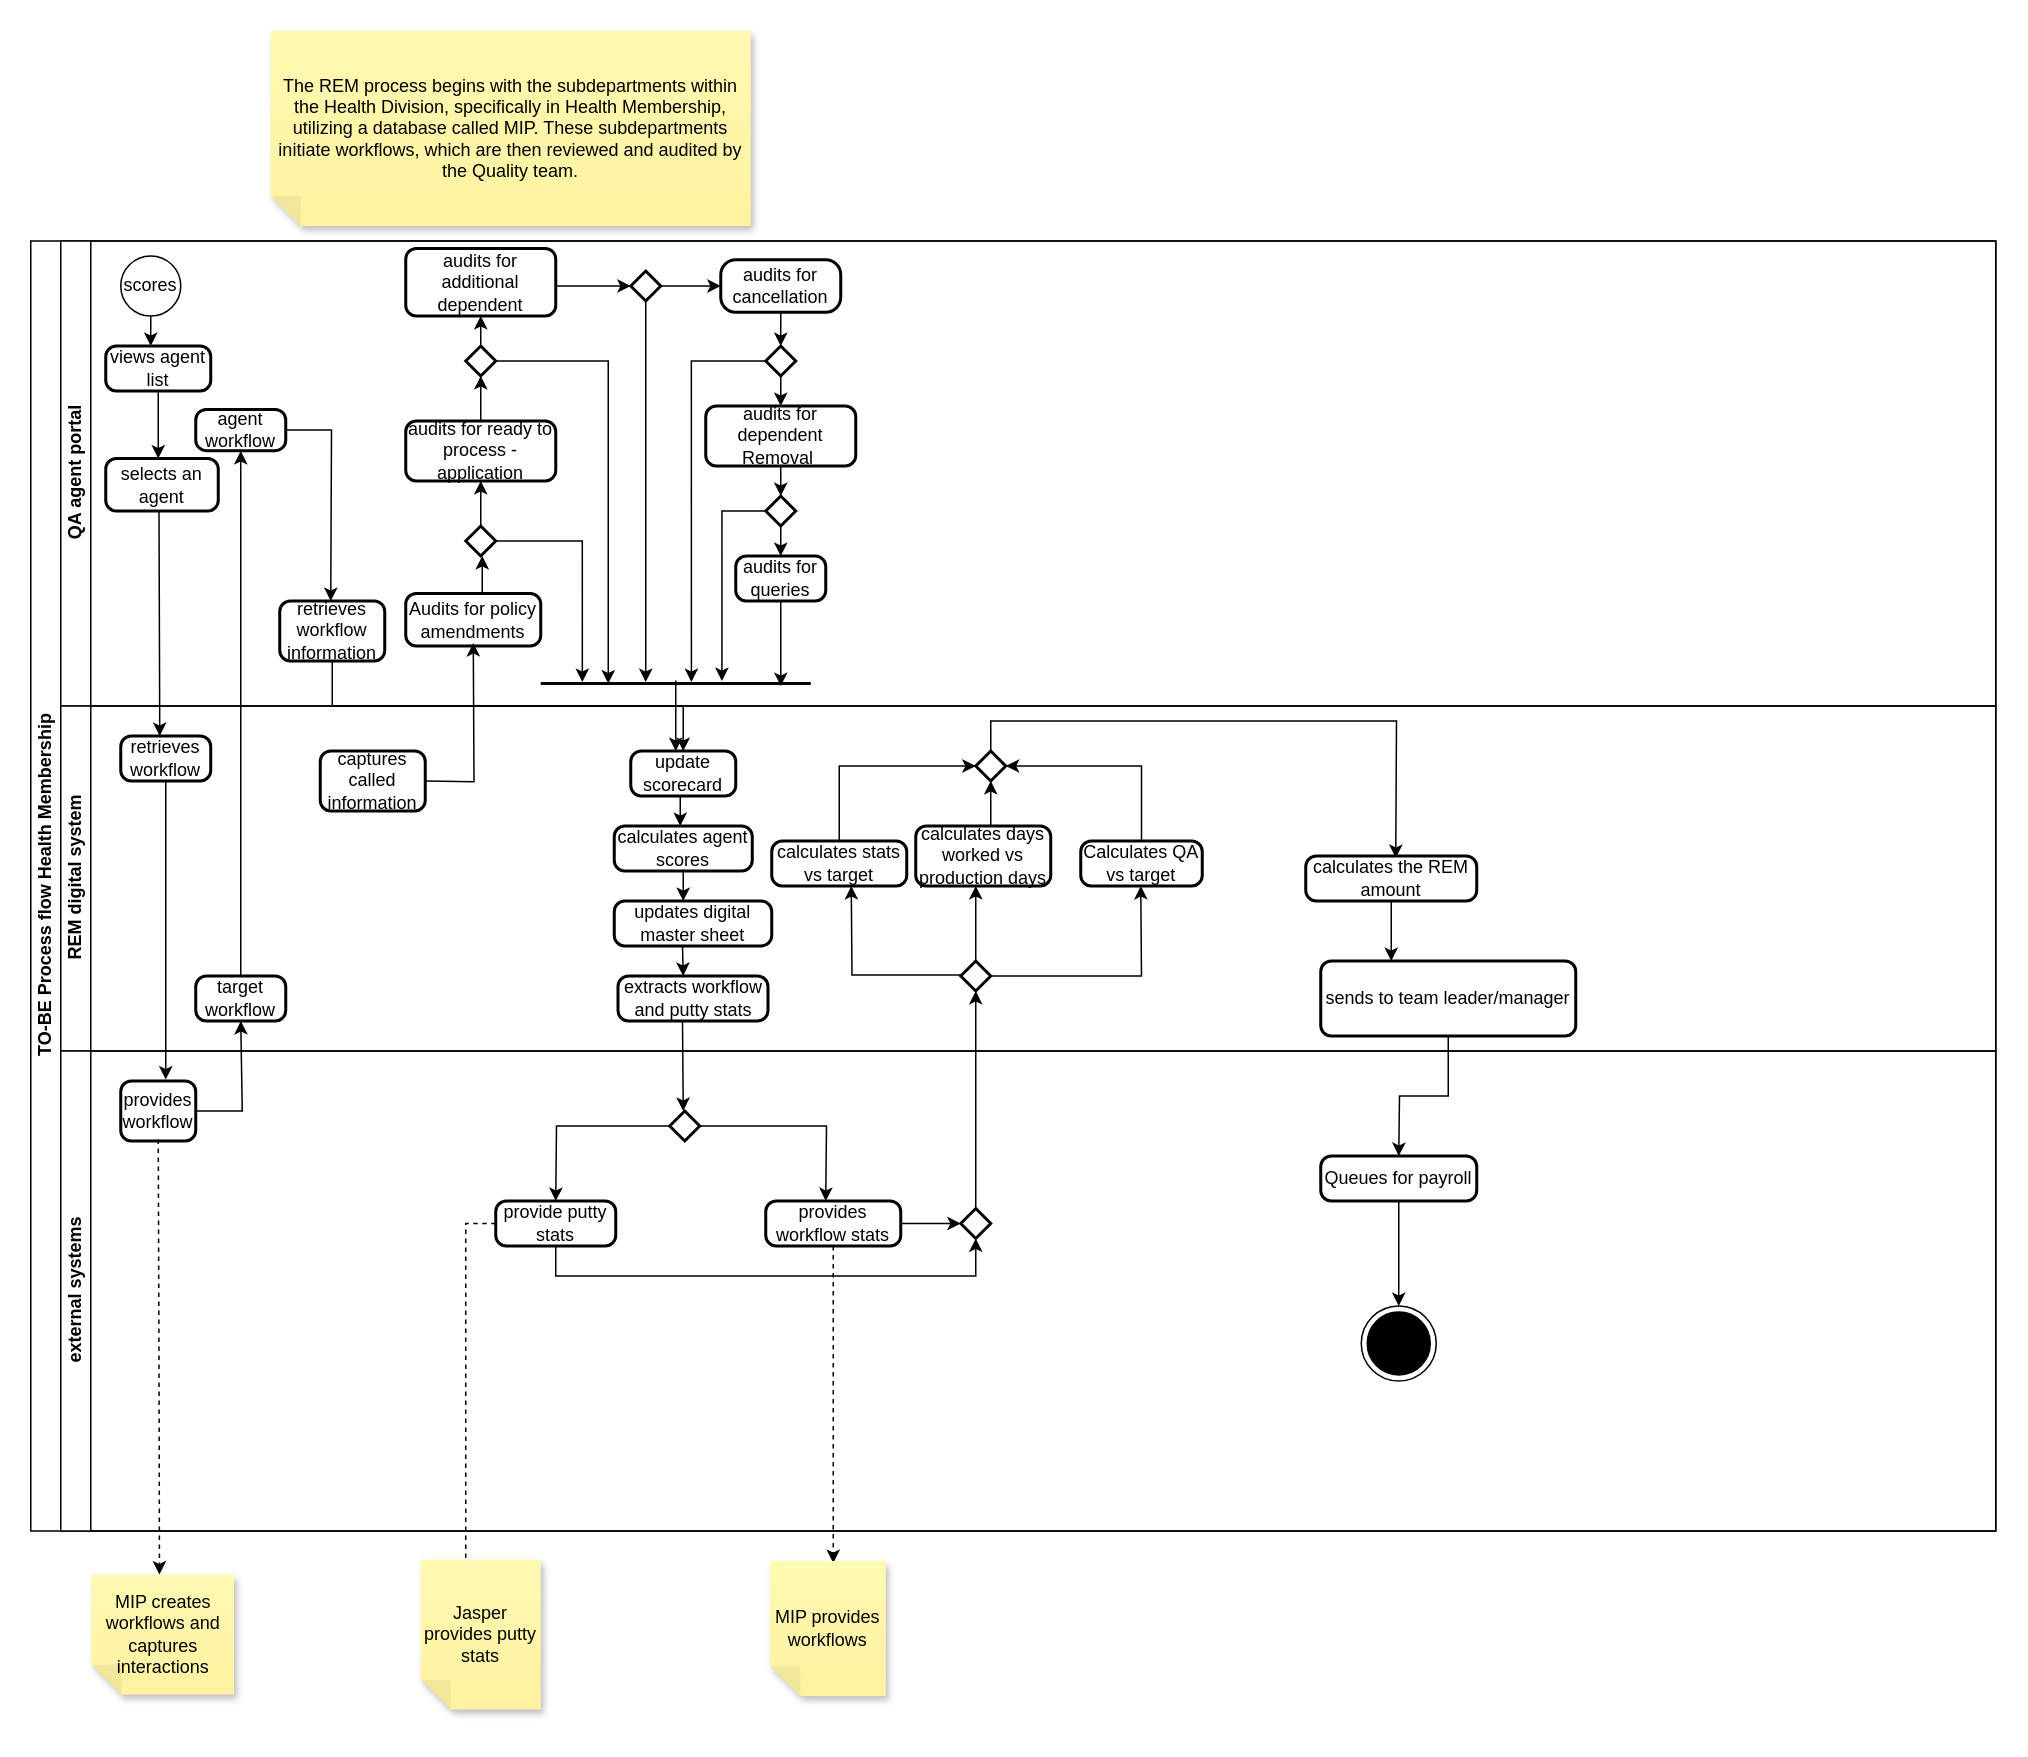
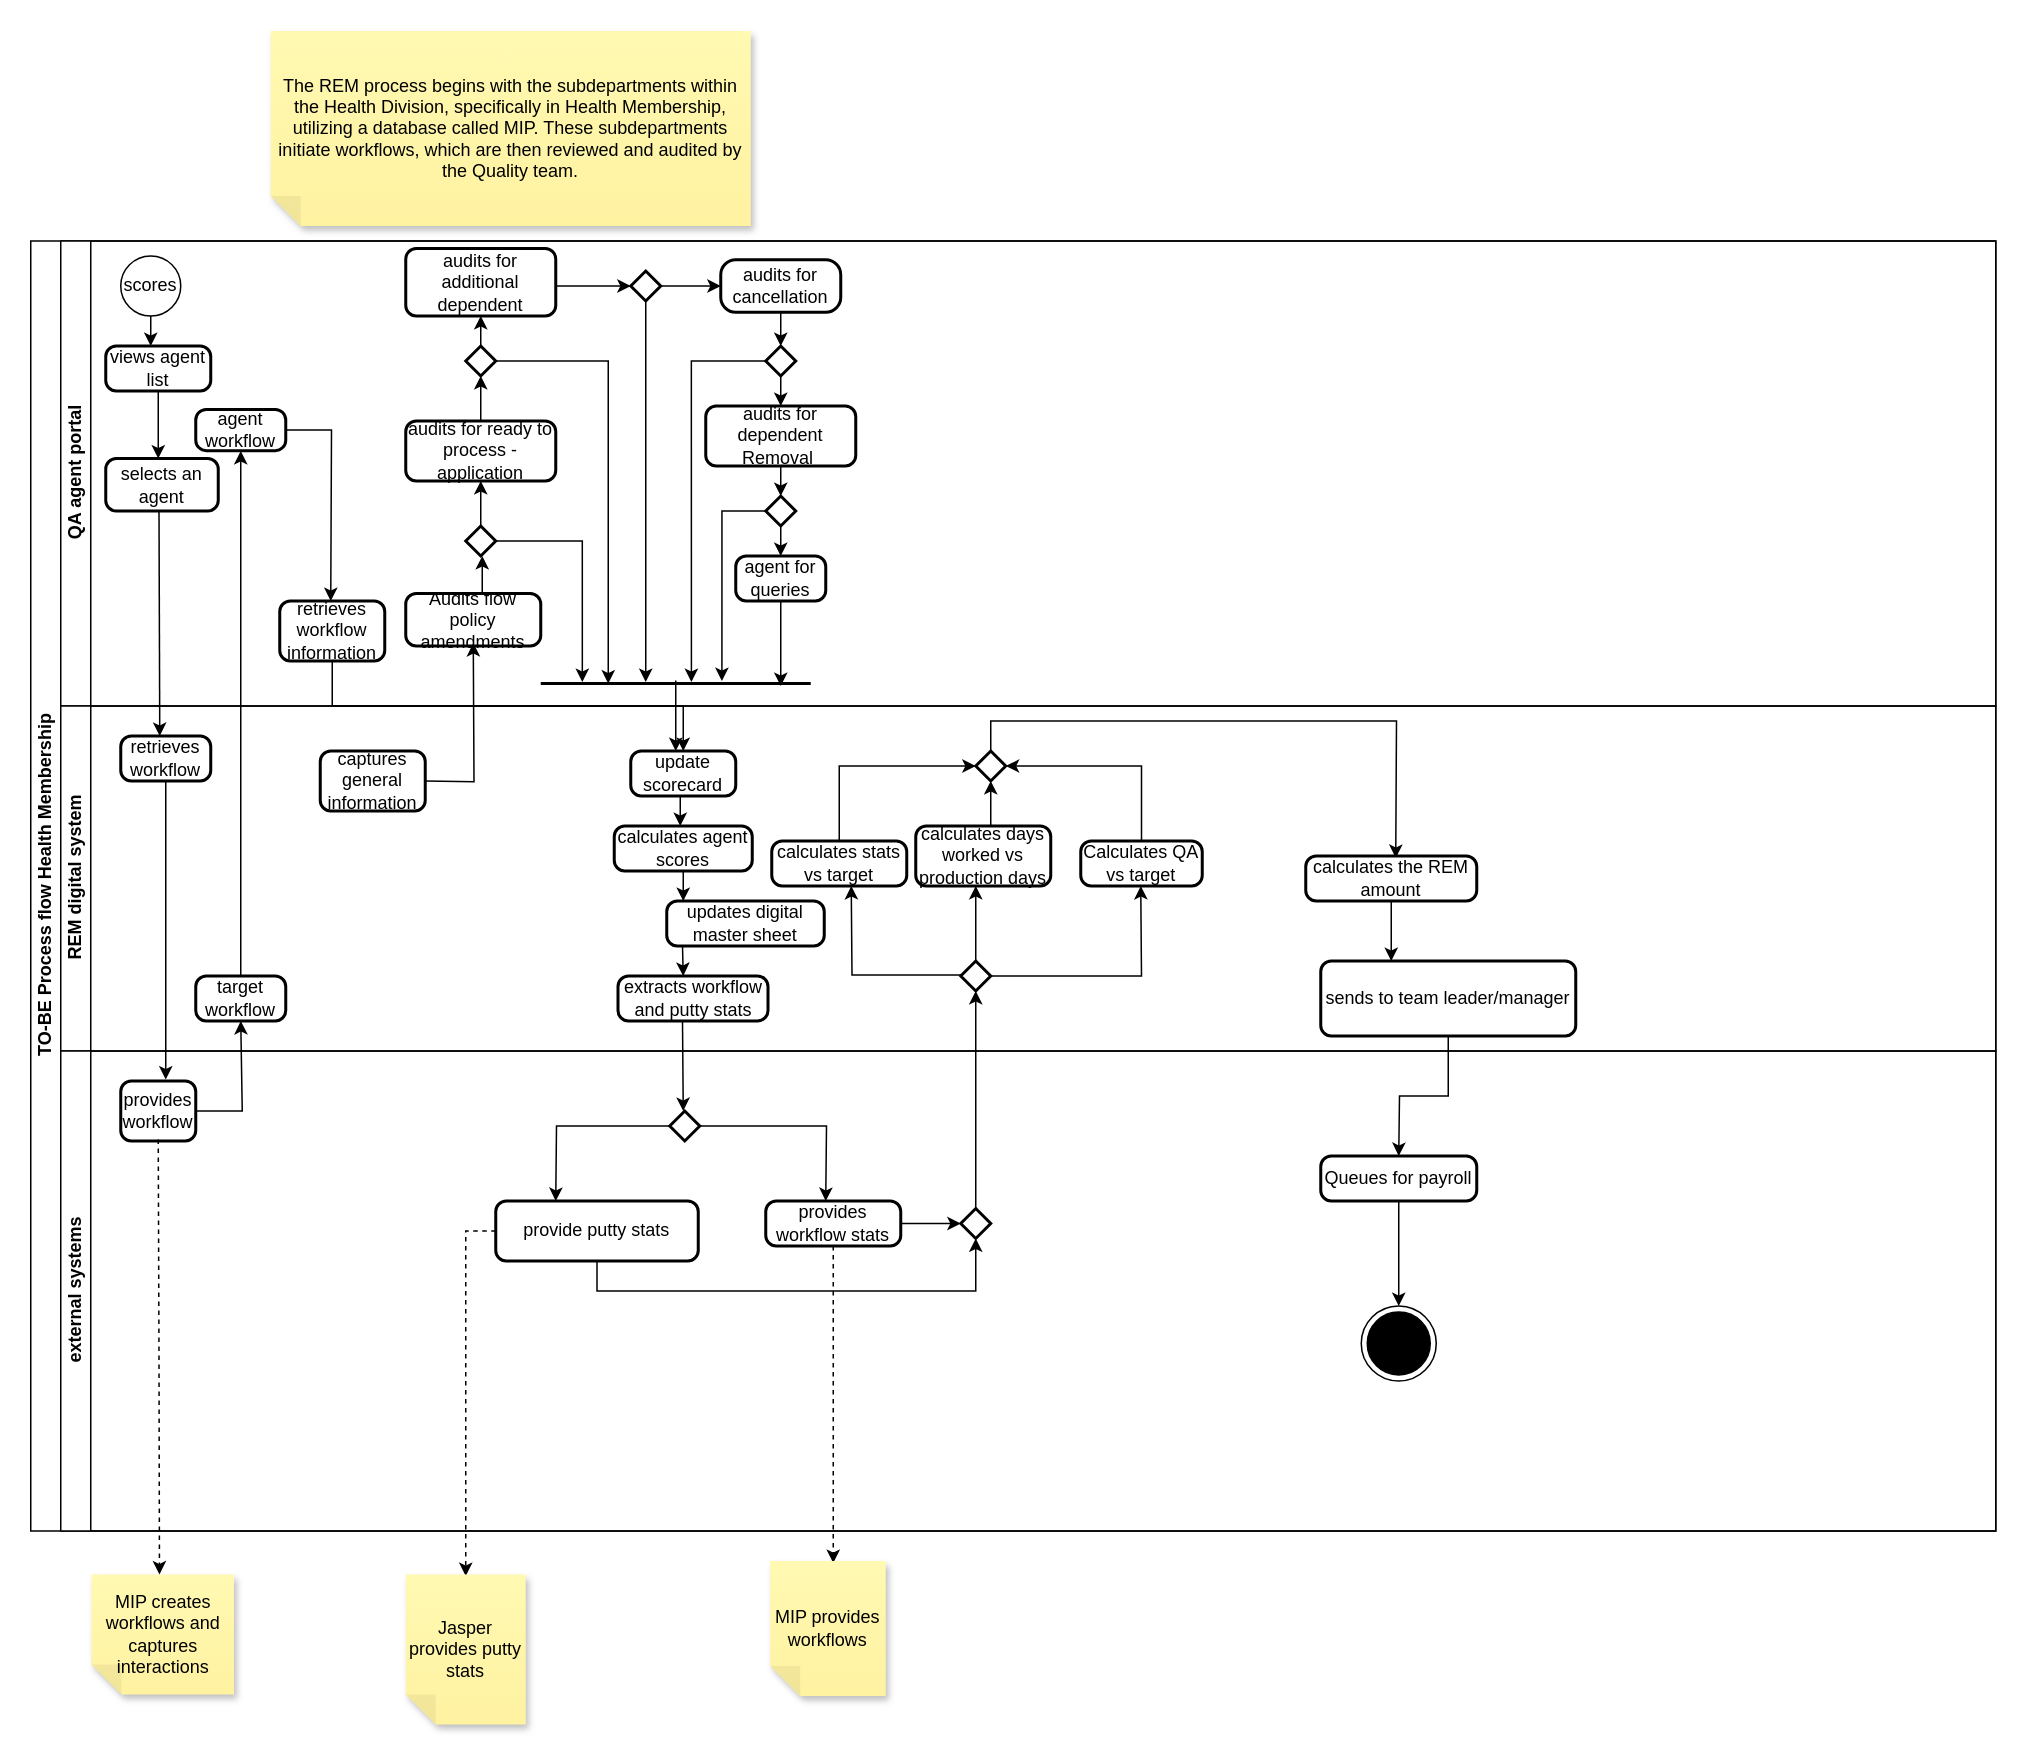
node "audits for queries": label "audits for queries" -> "agent for queries"
node "Audits for policy amendments": label "Audits for policy amendments" -> "Audits flow policy amendments"
node "captures called information": label "captures called information" -> "captures general information"
node "updates digital master sheet": moved (693, 923) -> (746, 923)
node "provide putty stats": size 120x45 -> 203x60
node "Jasper provides putty stats": moved (481, 1634) -> (466, 1649)
